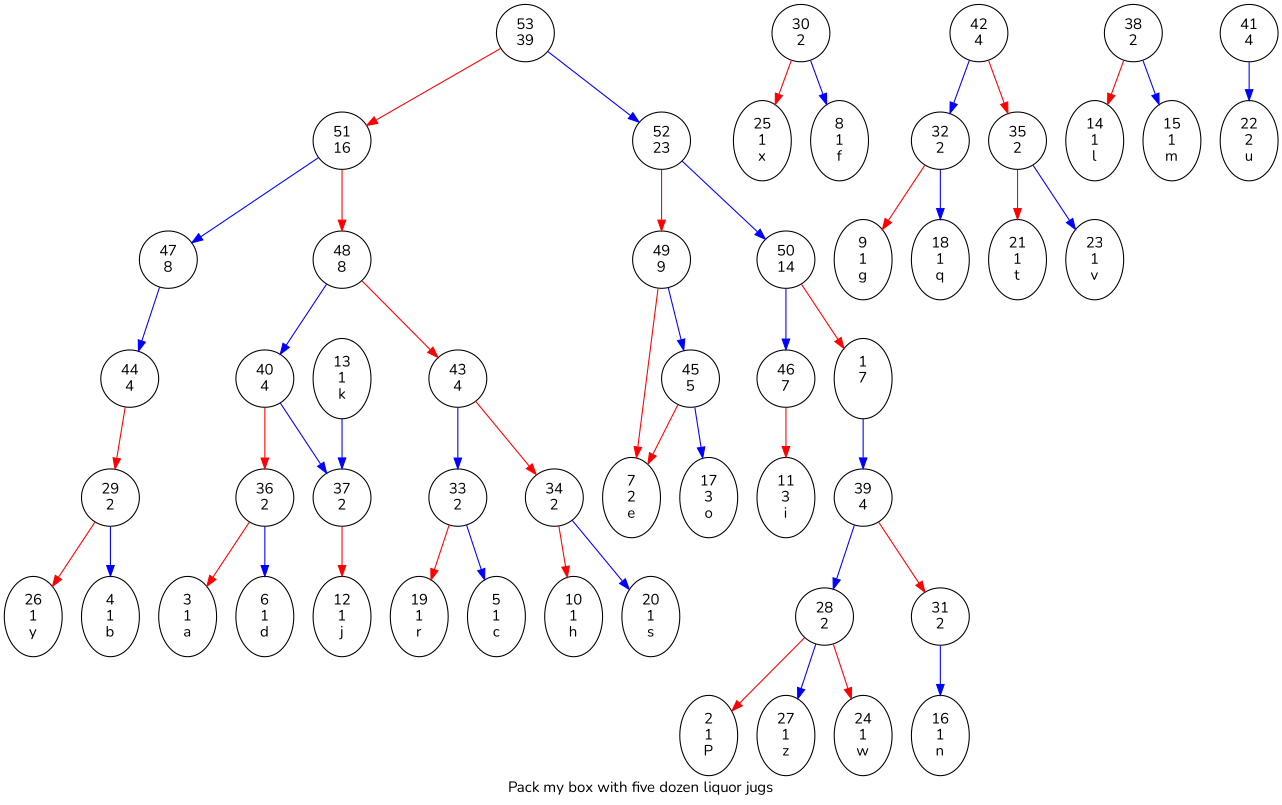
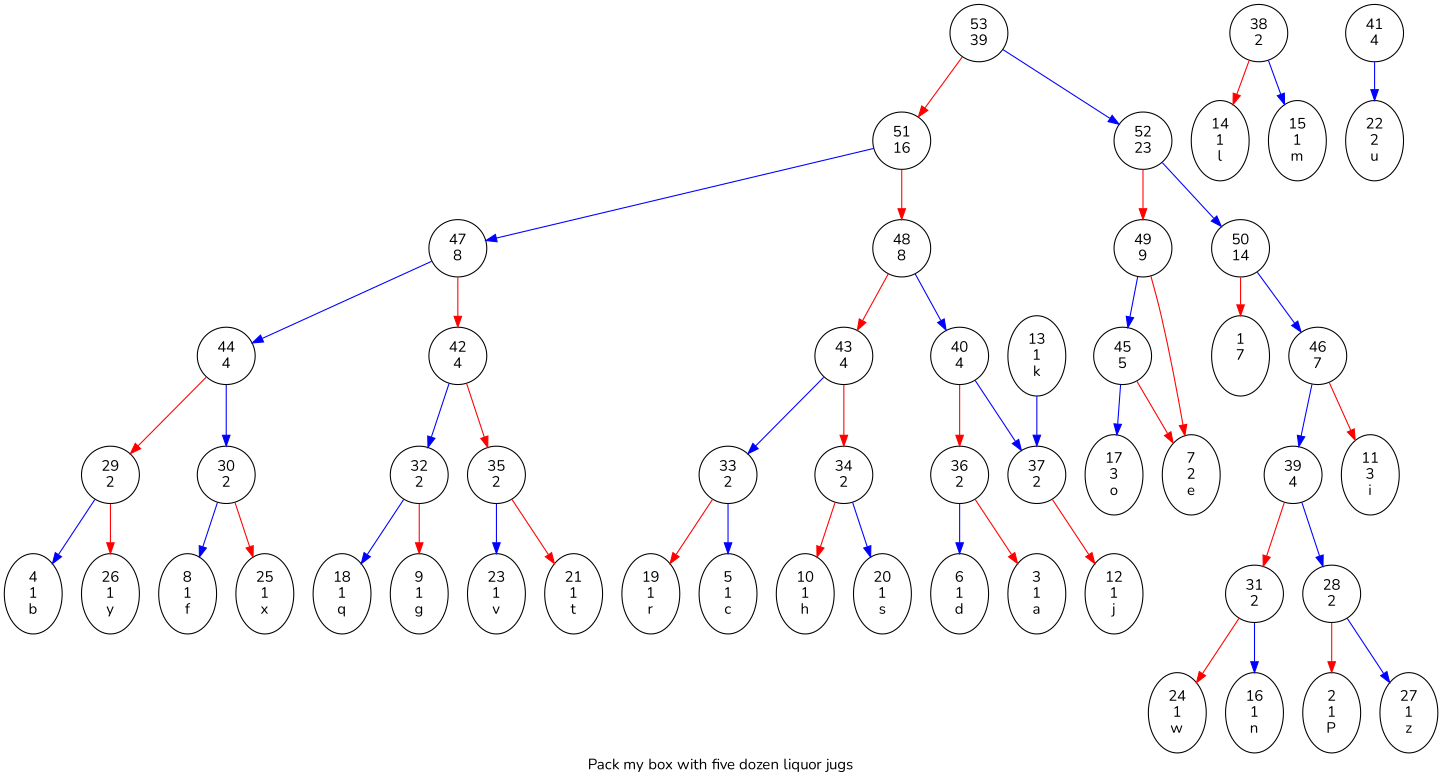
edge "47 8" -> "42 4": added
edge "44 4" -> "30 2": added
edge "1 7" -> "39 4": now "46 7" -> "39 4"
edge "28 2" -> "24 1 w": now "31 2" -> "24 1 w"
